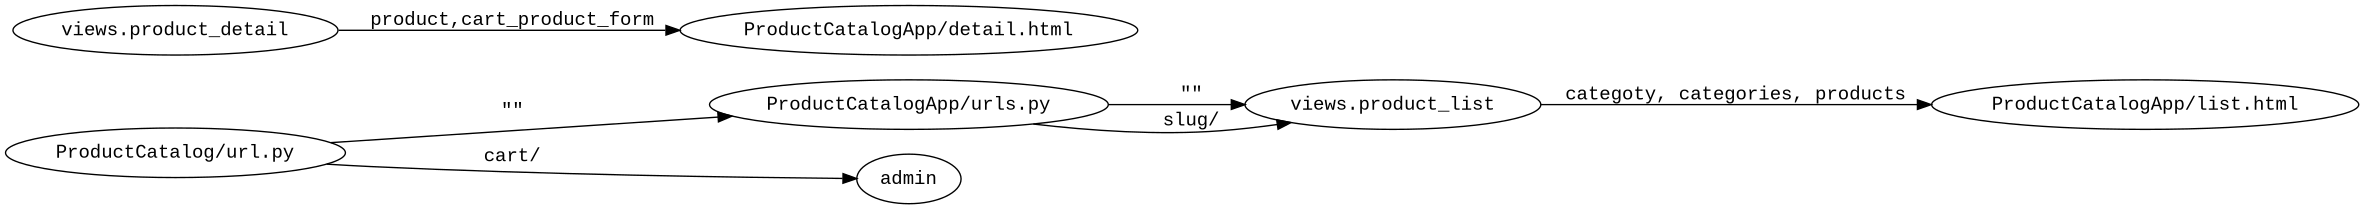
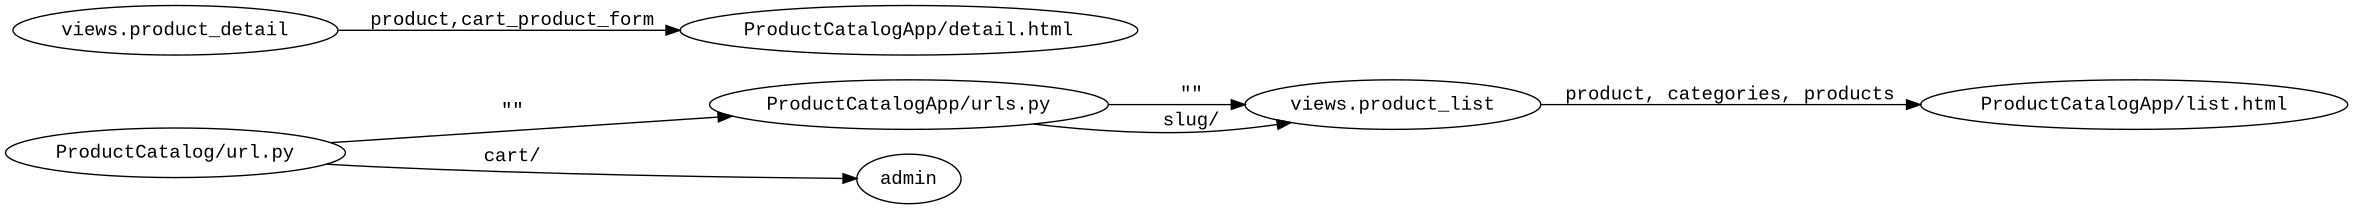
edge "views.product_list" -> "ProductCatalogApp/list.html": label "categoty, categories, products" -> "product, categories, products"
